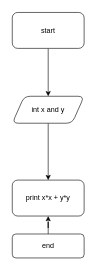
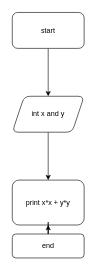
node "int x and y": size 72x27 -> 72x36
node "print x*x + y*y": size 72x36 -> 72x45
